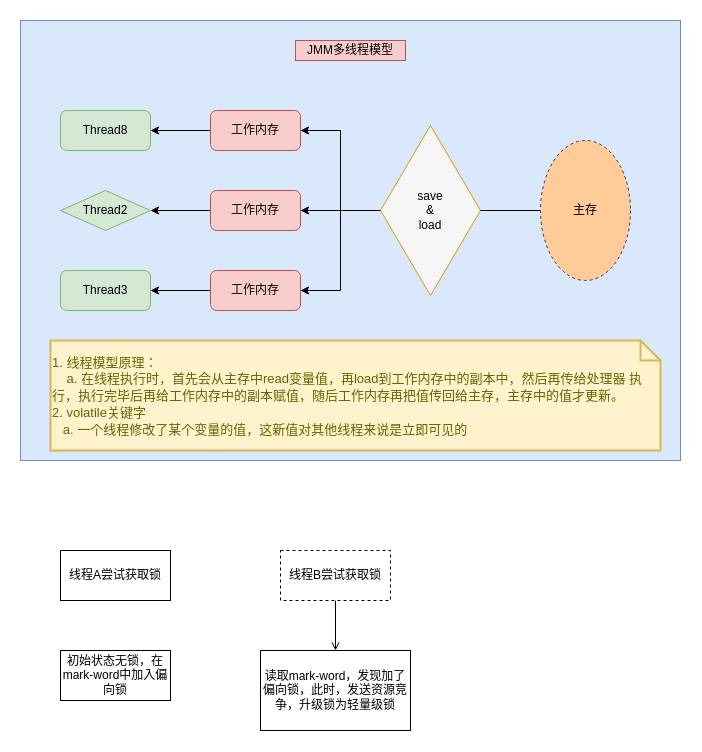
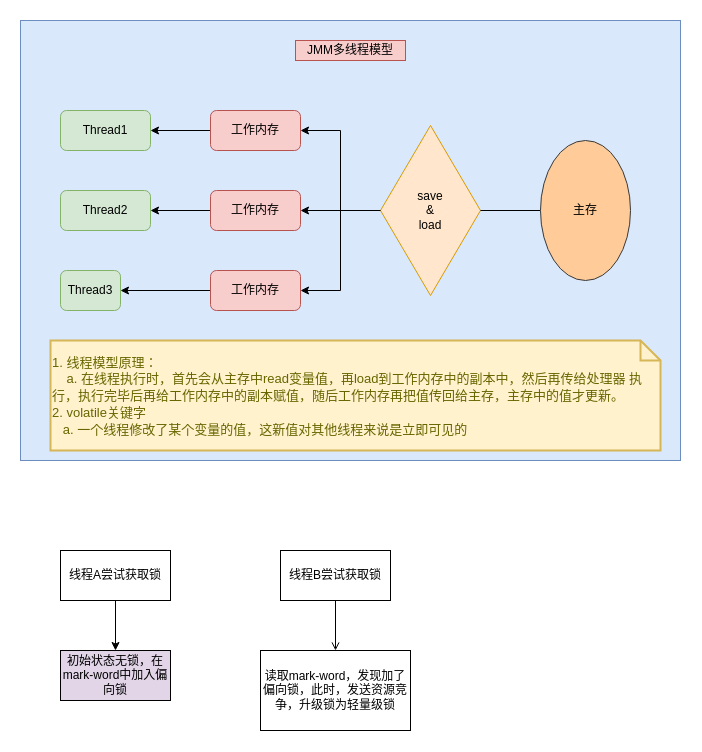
node "Thread8": label "Thread8" -> "Thread1"
node "Thread2": shape diamond -> rounded rectangle
node "save & load": fillcolor #f5f5f5 -> #ffe6cc
node "主存": style dashed -> solid
node "Thread3": size 90x40 -> 60x40
node "线程B尝试获取锁": style dashed -> solid
edge "线程A尝试获取锁" -> "初始状态无锁，在mark-word中加入偏向锁": added
node "初始状态无锁，在mark-word中加入偏向锁": fillcolor #ffffff -> #e1d5e7
